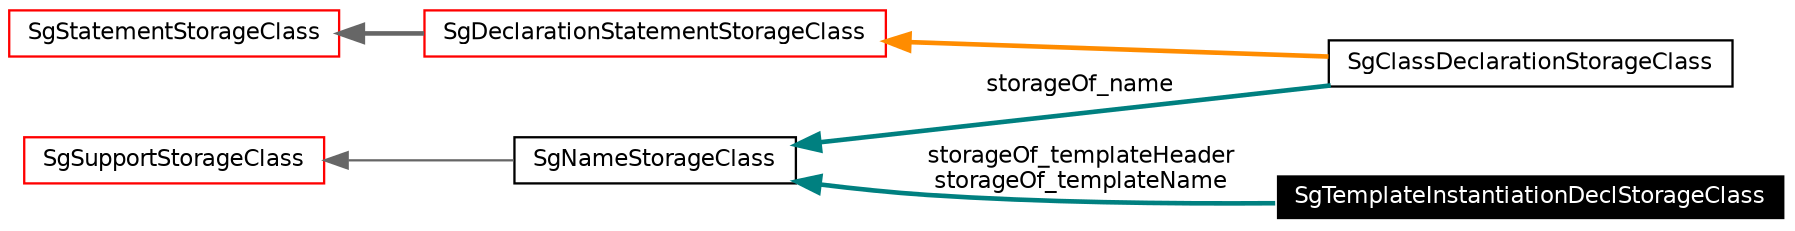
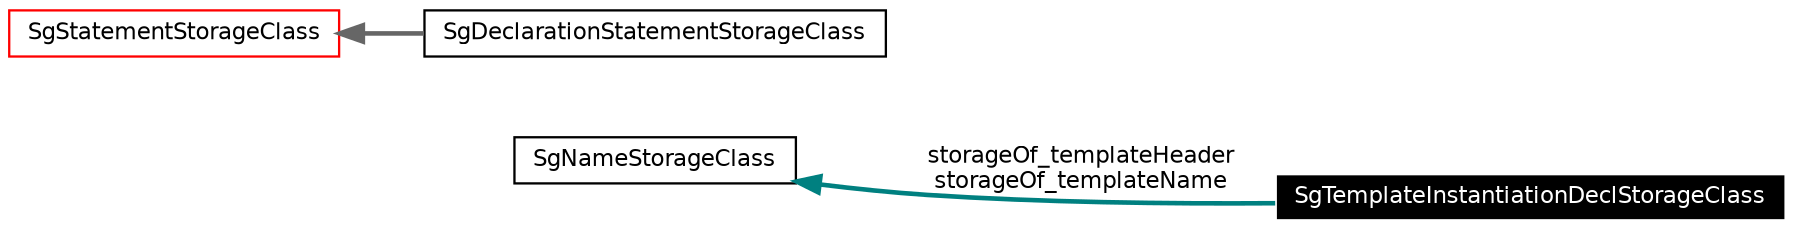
node "SgDeclarationStatementStorageClass": color red -> black
node "SgClassDeclarationStorageClass": removed
node "SgSupportStorageClass": removed
